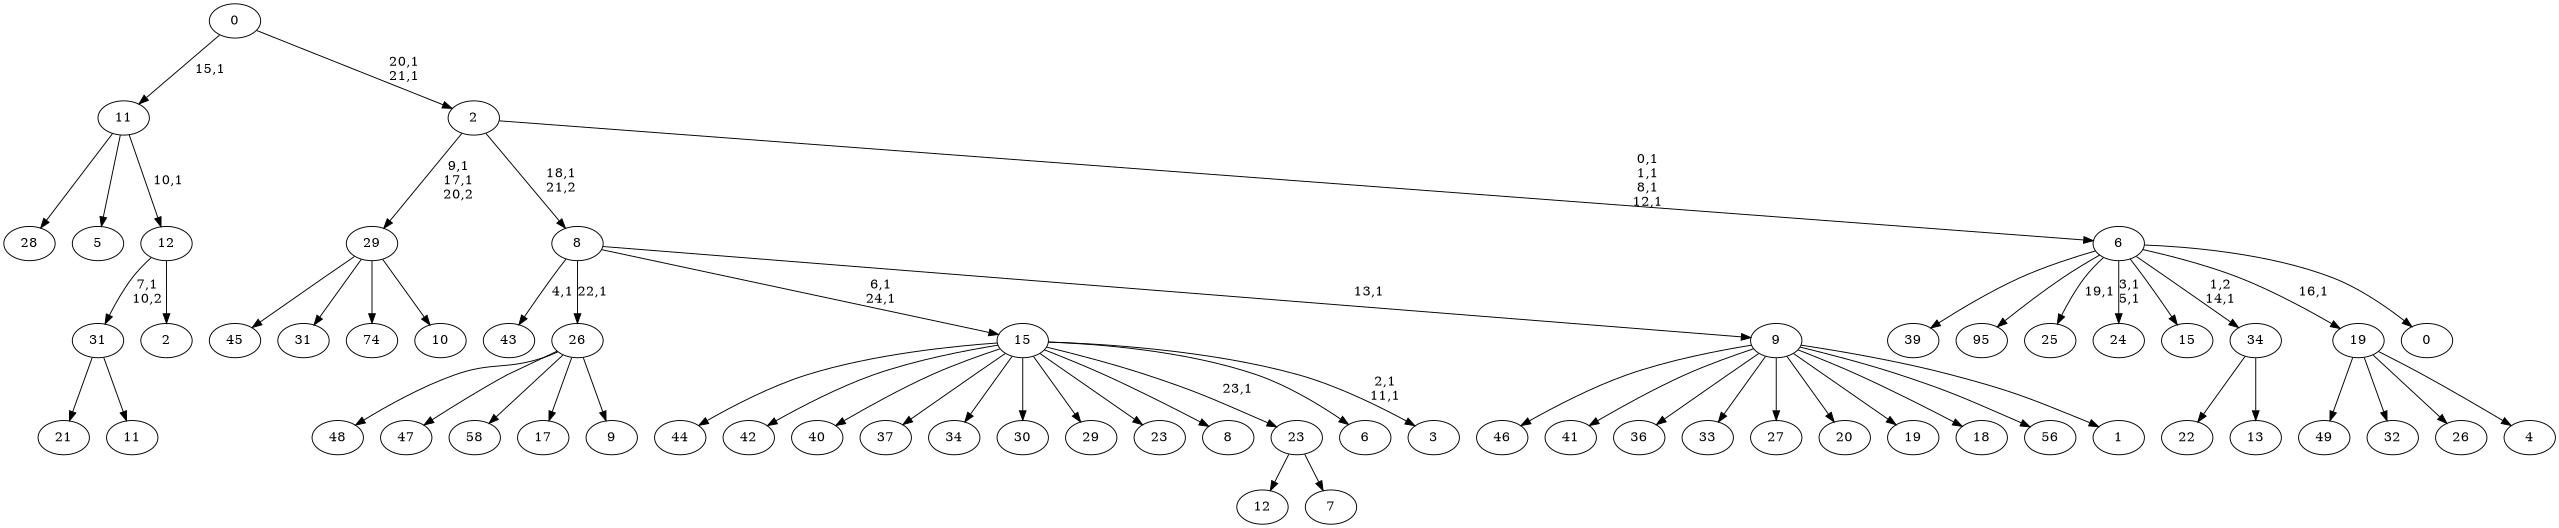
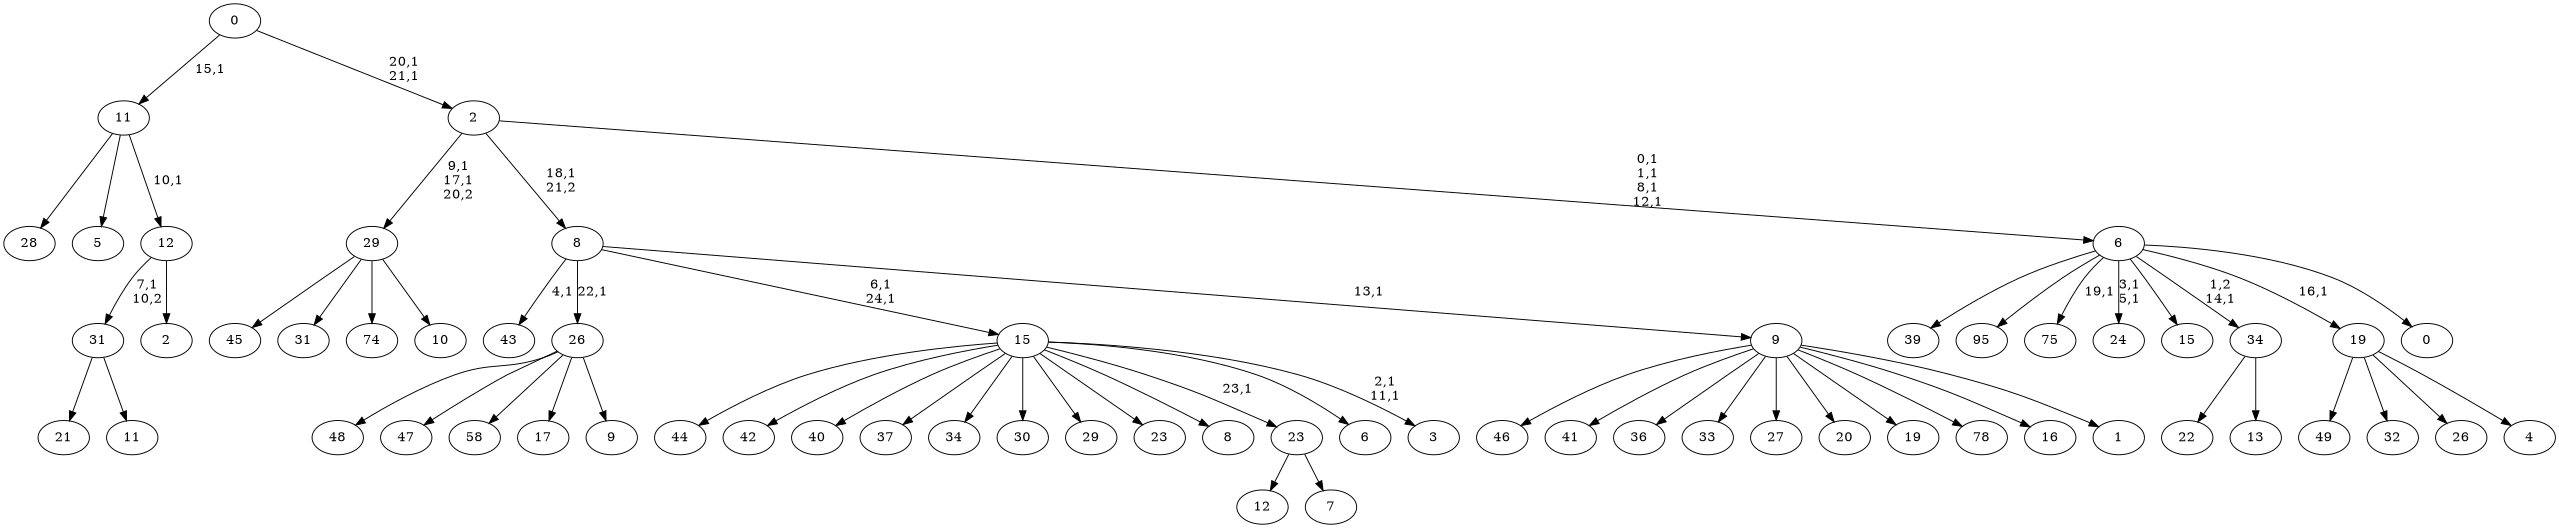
node "25": label "25" -> "75"
node "18": label "18" -> "78"
node "56": label "56" -> "16"
